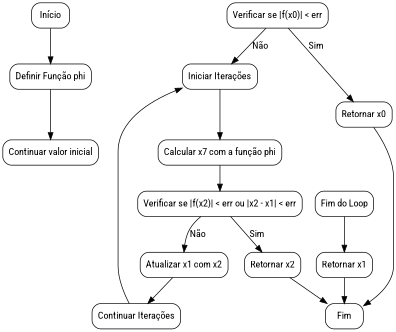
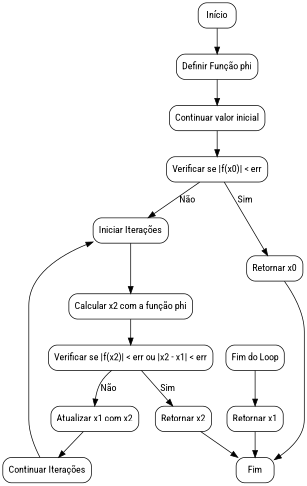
edge "Continuar valor inicial" -> "Verificar se |f(x0)| < err": added
node "Calcular x7 com a função phi": label "Calcular x7 com a função phi" -> "Calcular x2 com a função phi"
